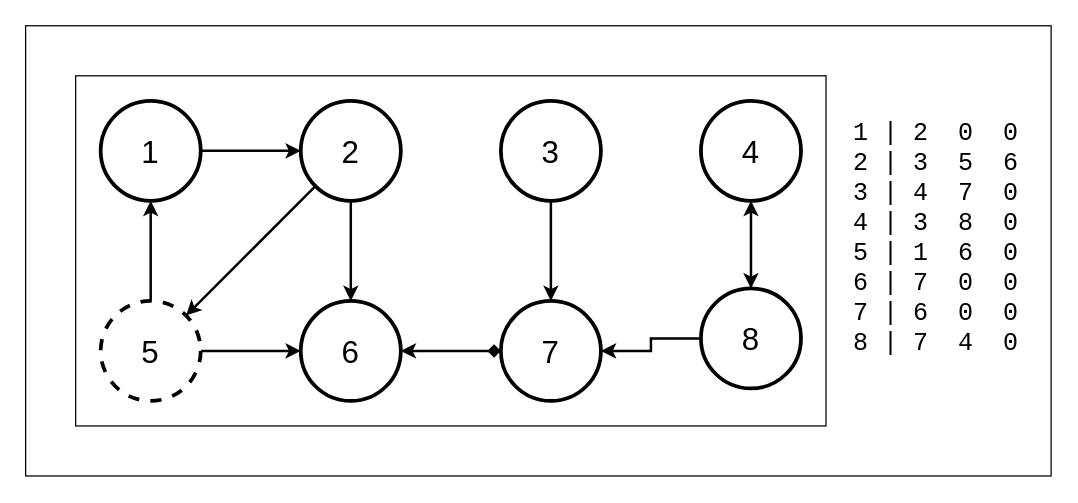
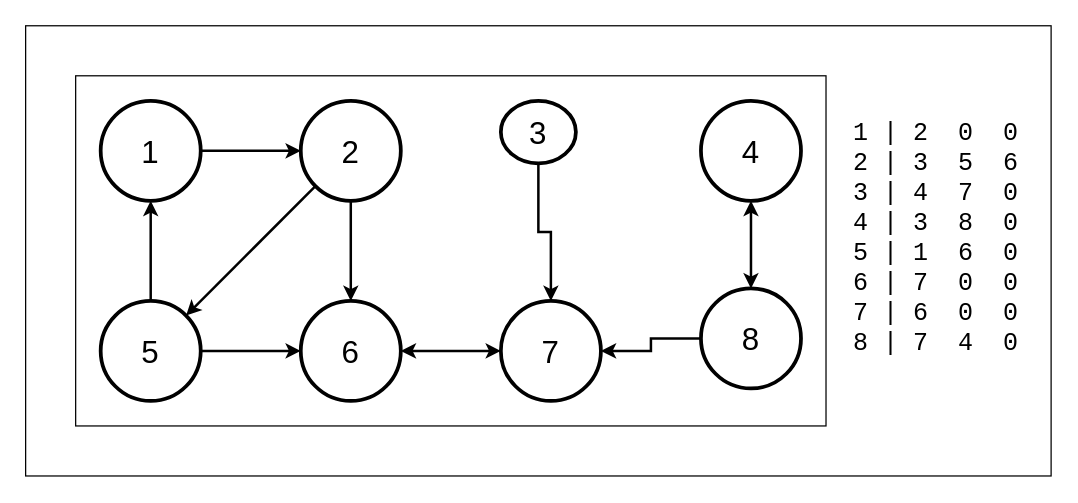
node "3": size 100x100 -> 75x63
node "5": style dashed -> solid
edge "6" -- "7": arrowhead diamond -> classic
